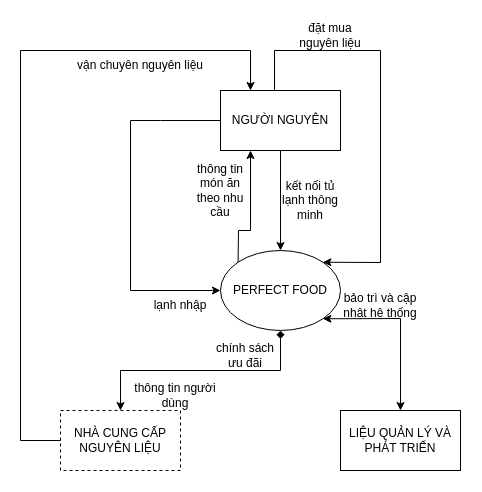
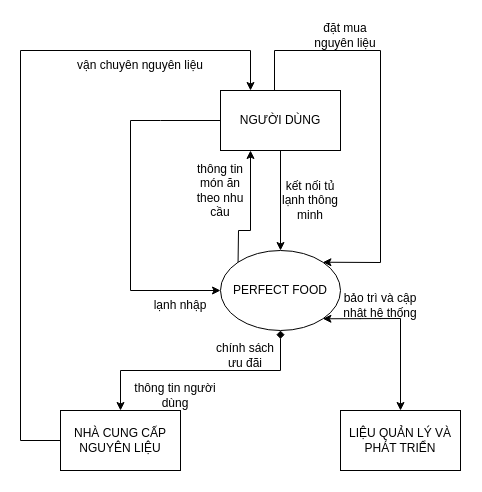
node "đặt mua nguyên liệu": moved (331, 36) -> (346, 36)
node "NGƯỜI NGUYÊN": label "NGƯỜI NGUYÊN" -> "NGƯỜI DÙNG"
node "NHÀ CUNG CẤP NGUYÊN LIỆU": style dashed -> solid
